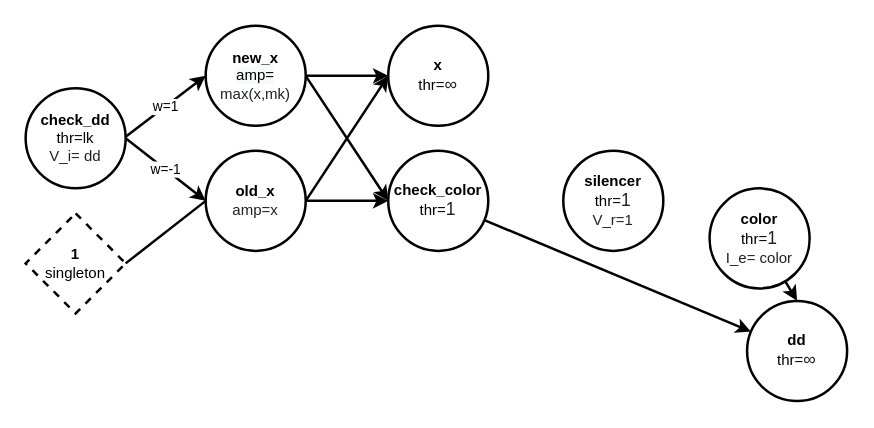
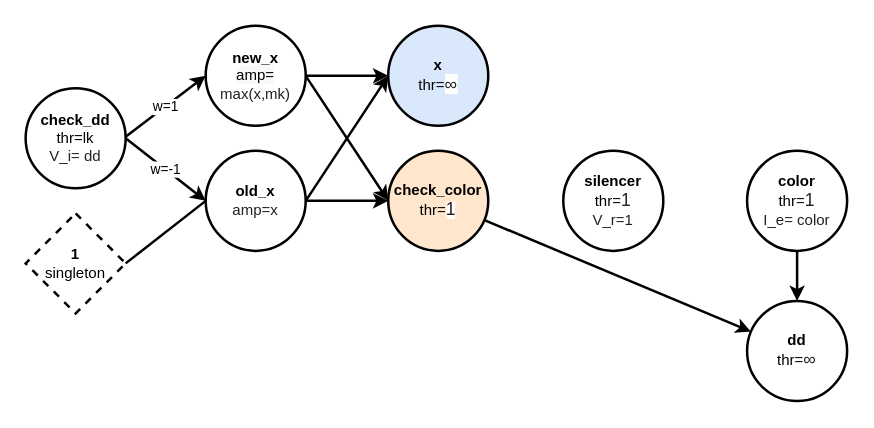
node "x thr=∞": fillcolor #ffffff -> #dae8fc
node "check_color thr=1": fillcolor #ffffff -> #ffe6cc
node "color thr=1 I_e= color": moved (759, 238) -> (797, 201)
